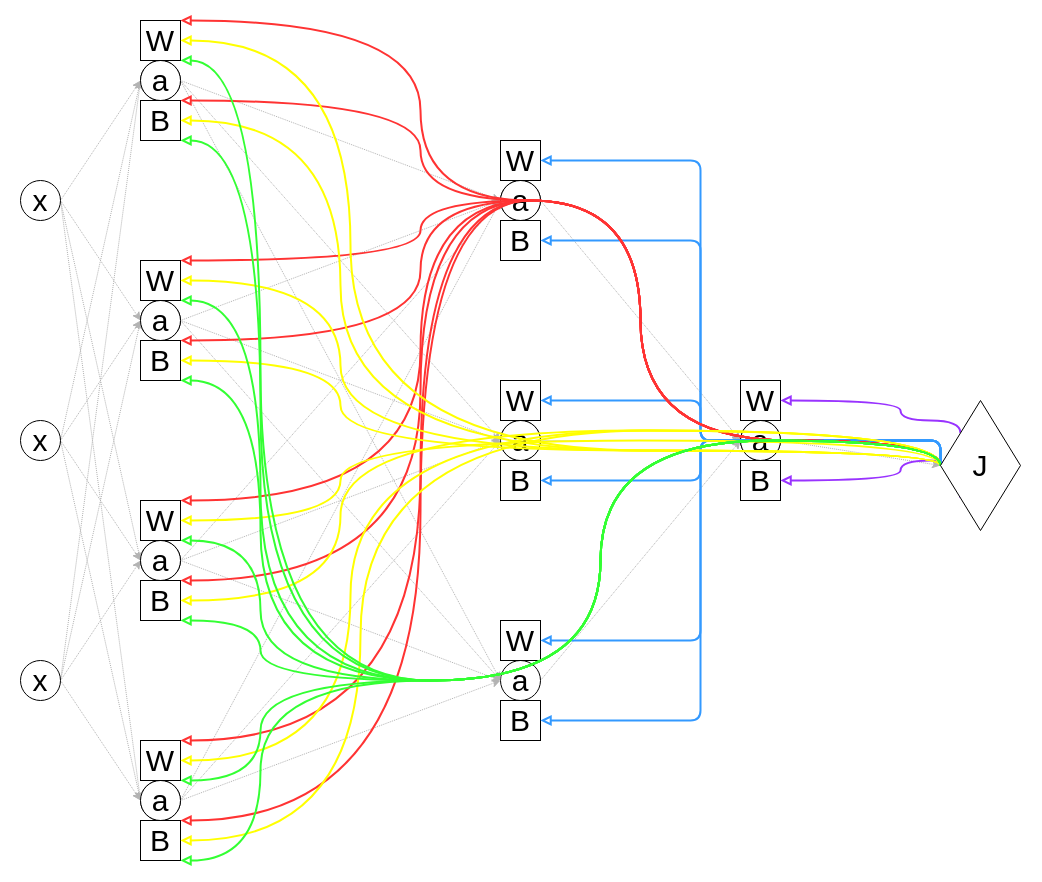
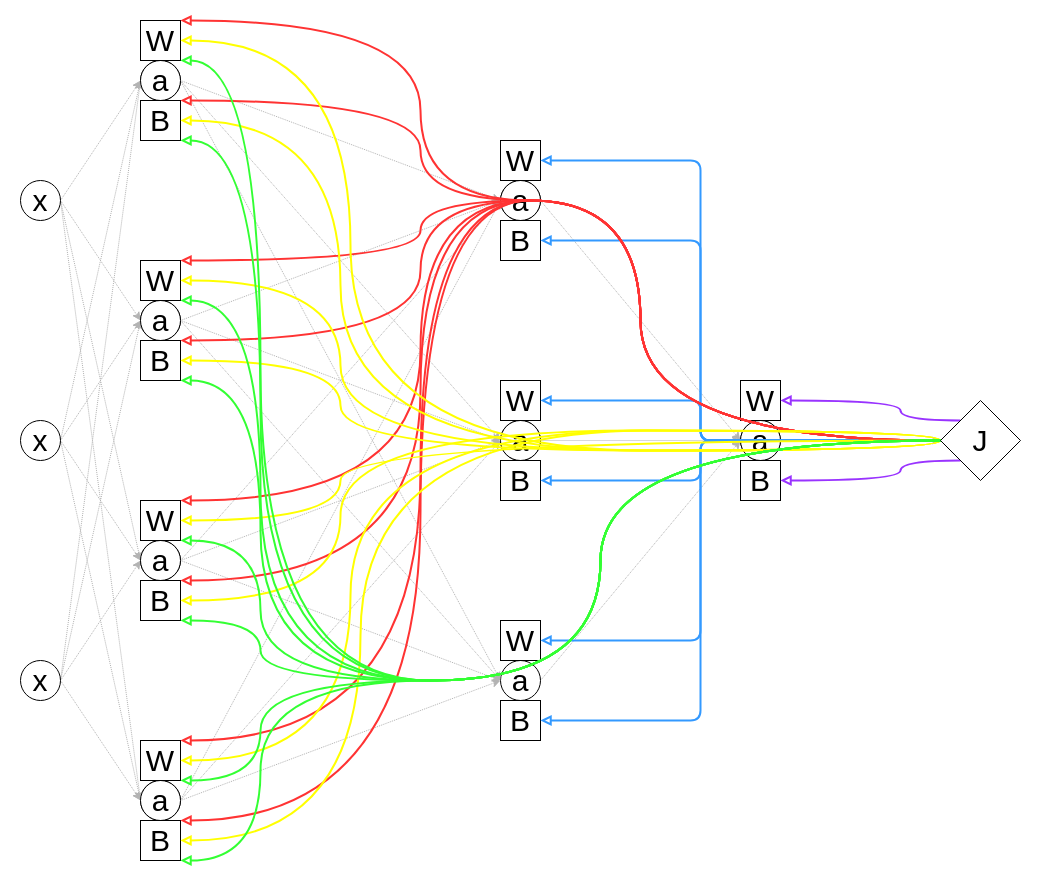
node "J": size 80x130 -> 80x80
